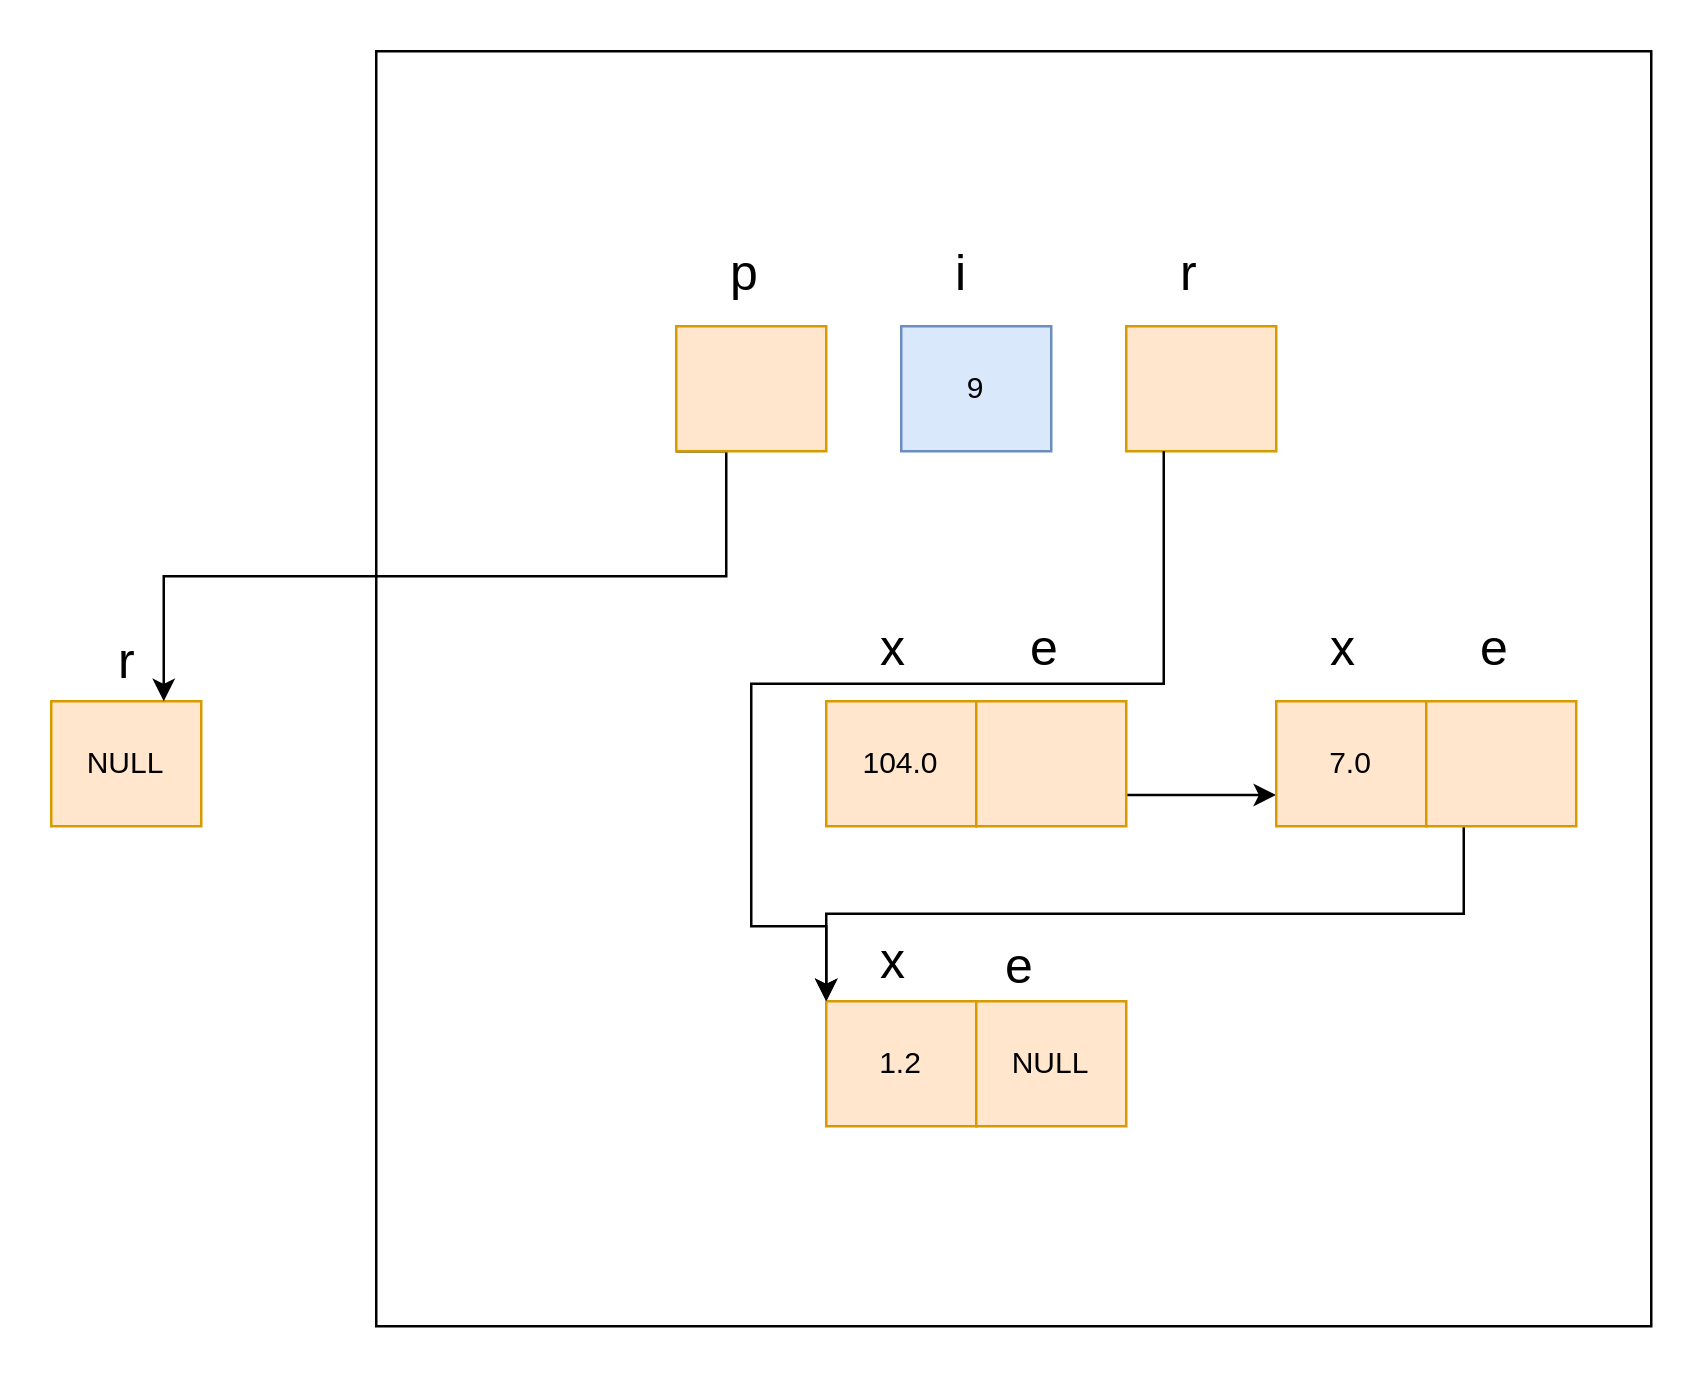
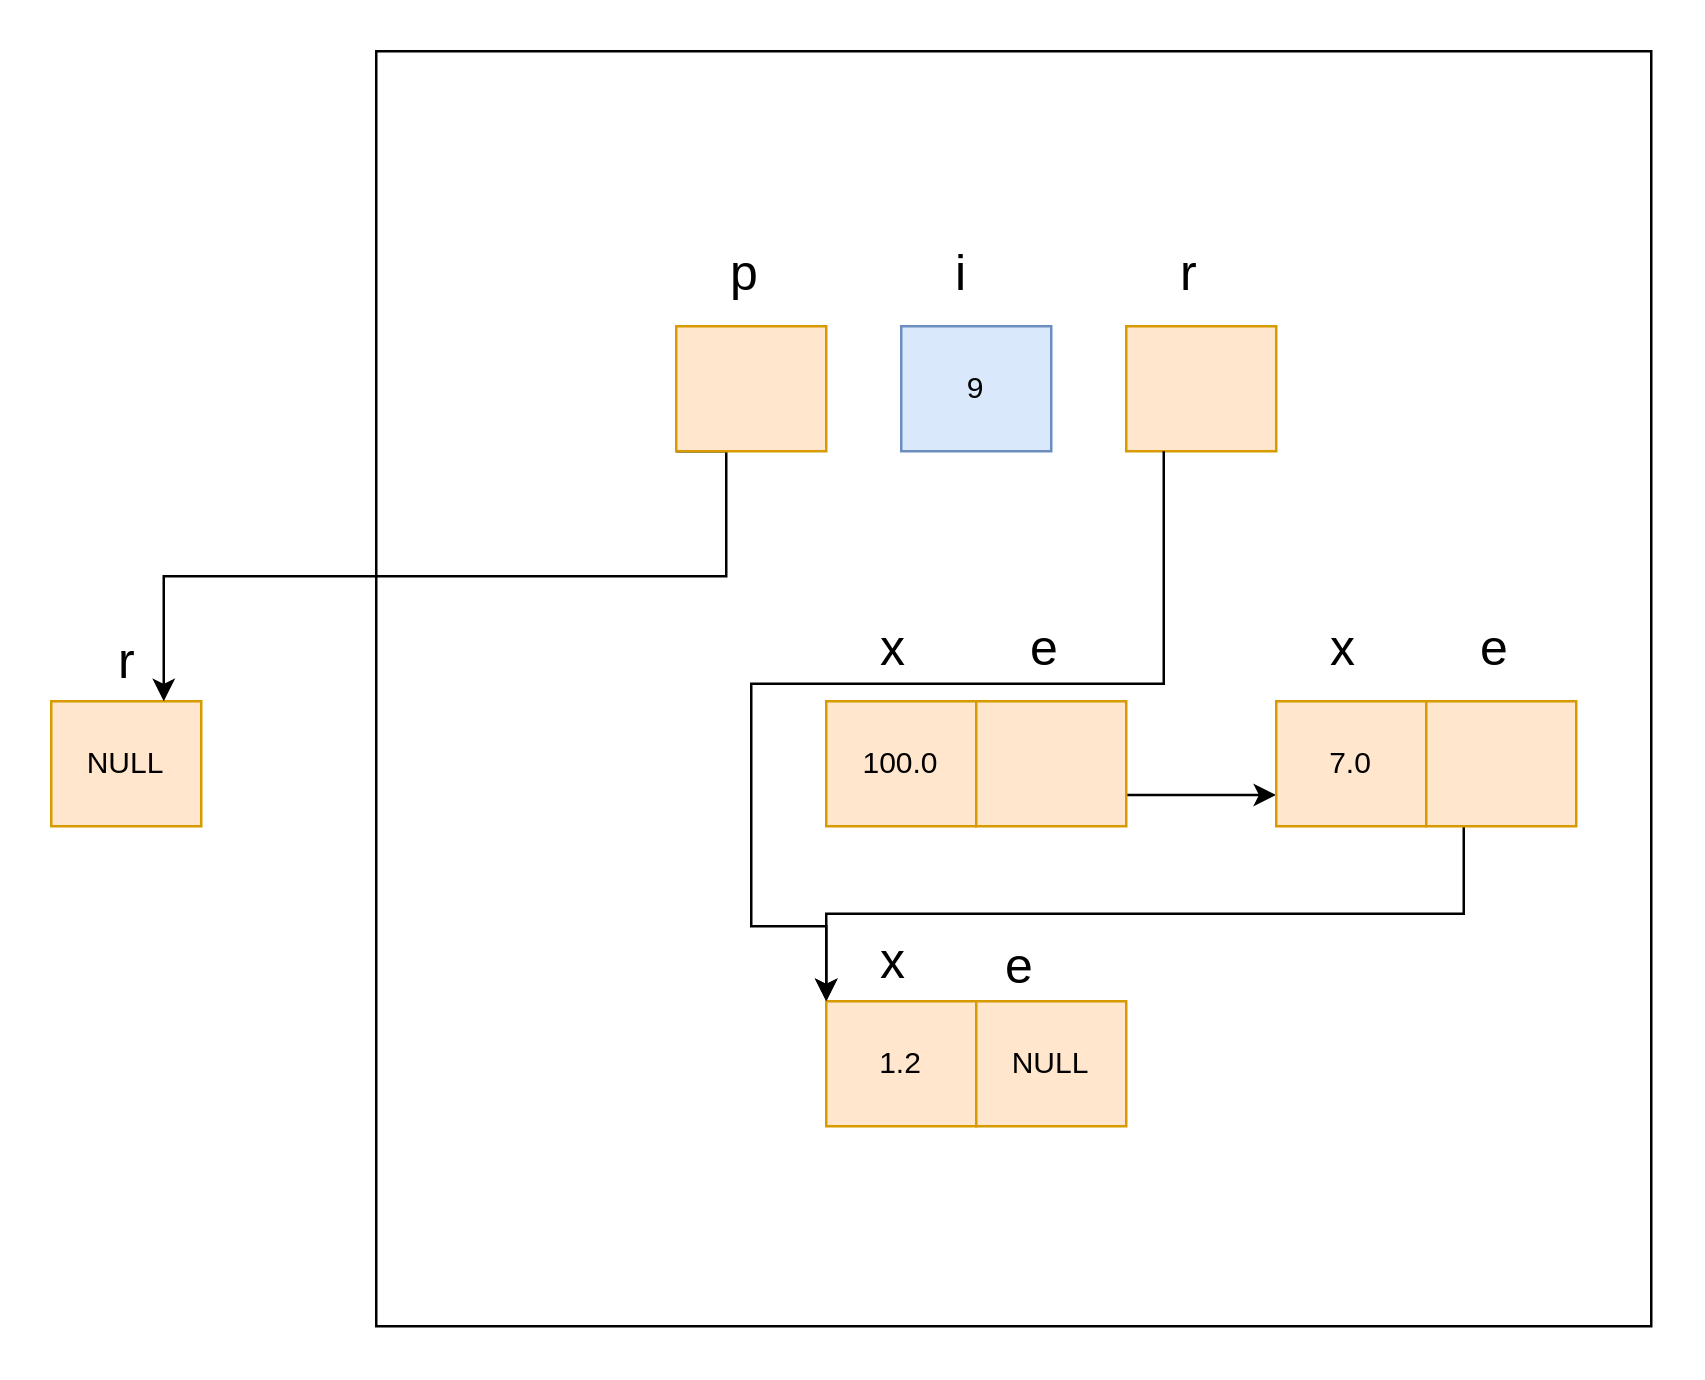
node "104.0": label "104.0" -> "100.0"
